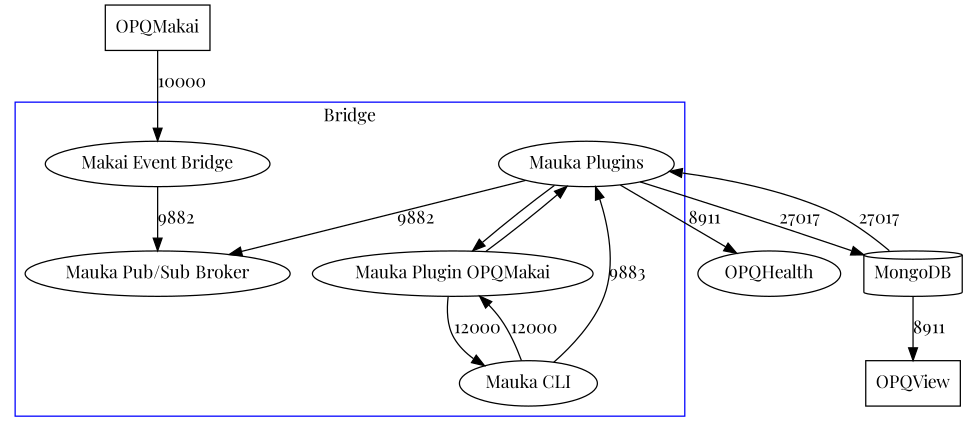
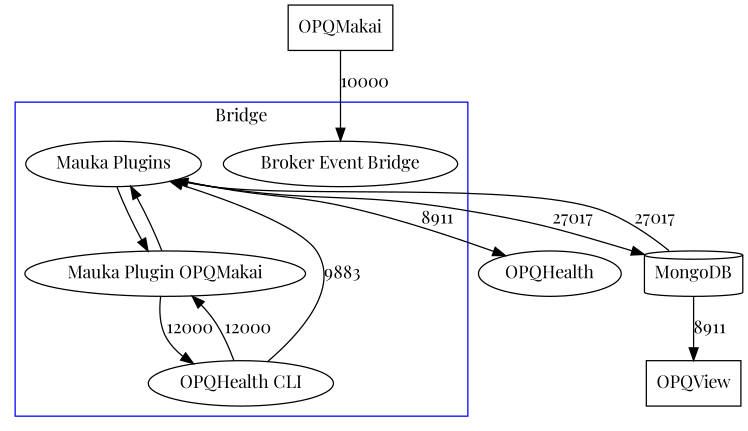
node "Makai Event Bridge": label "Makai Event Bridge" -> "Broker Event Bridge"
node "Mauka Pub/Sub Broker": removed
node "Mauka CLI": label "Mauka CLI" -> "OPQHealth CLI"
